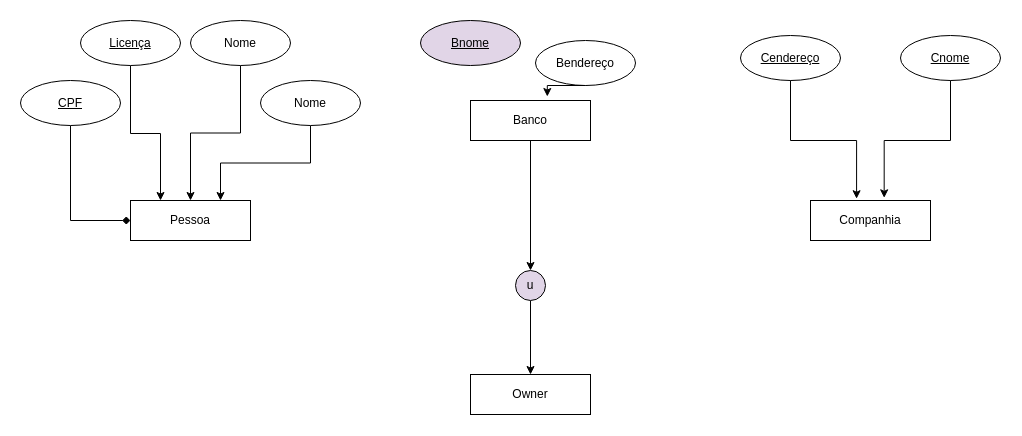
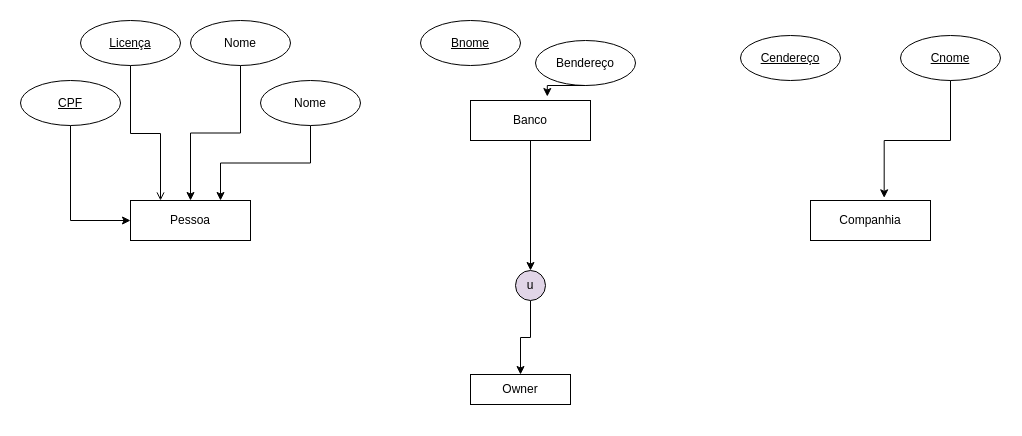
node "Bnome": fillcolor #e1d5e7 -> #ffffff
edge "Cendereço" -> "Companhia": removed
edge "Licença" -> "Pessoa": arrowhead classic -> open
edge "CPF" -> "Pessoa": arrowhead diamond -> classic
node "Owner": size 120x40 -> 100x30
